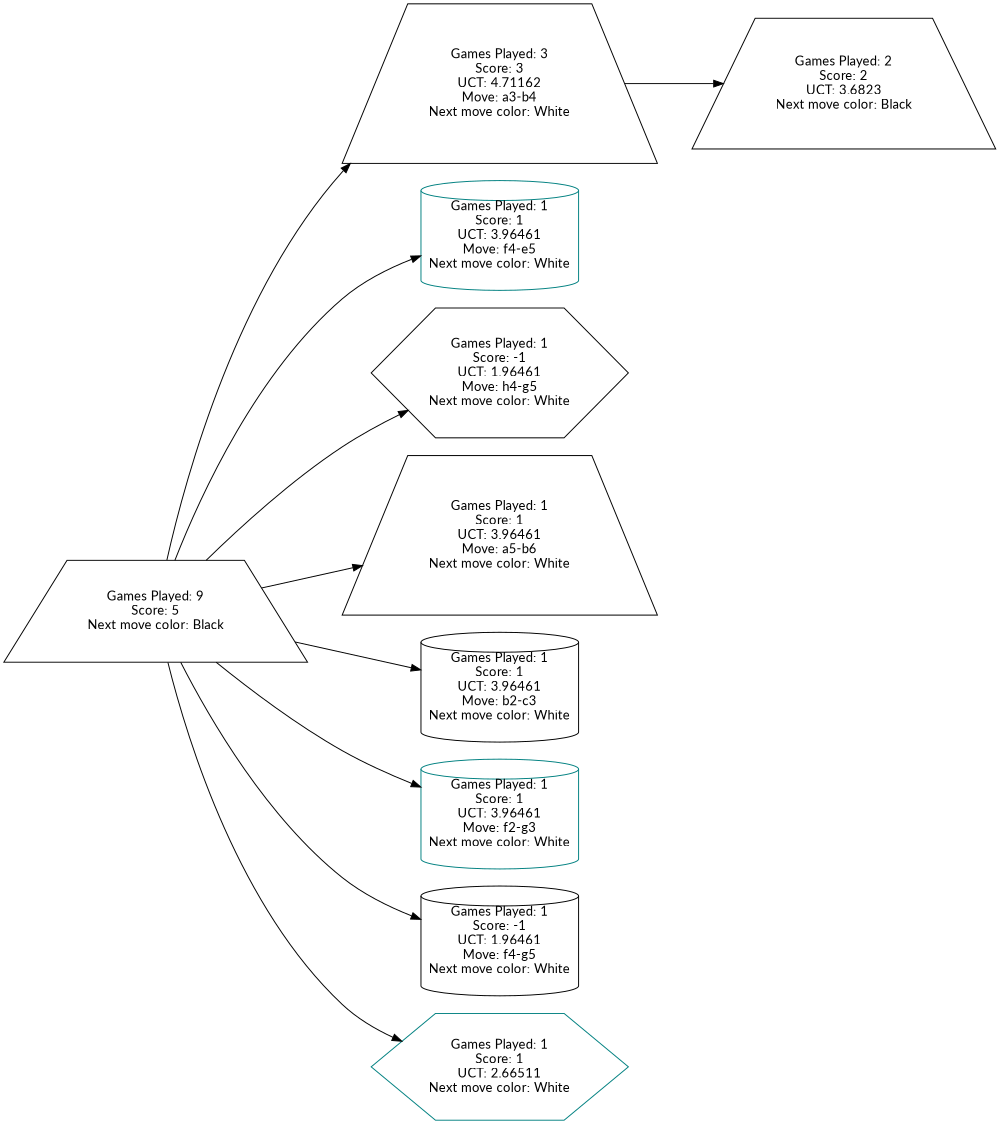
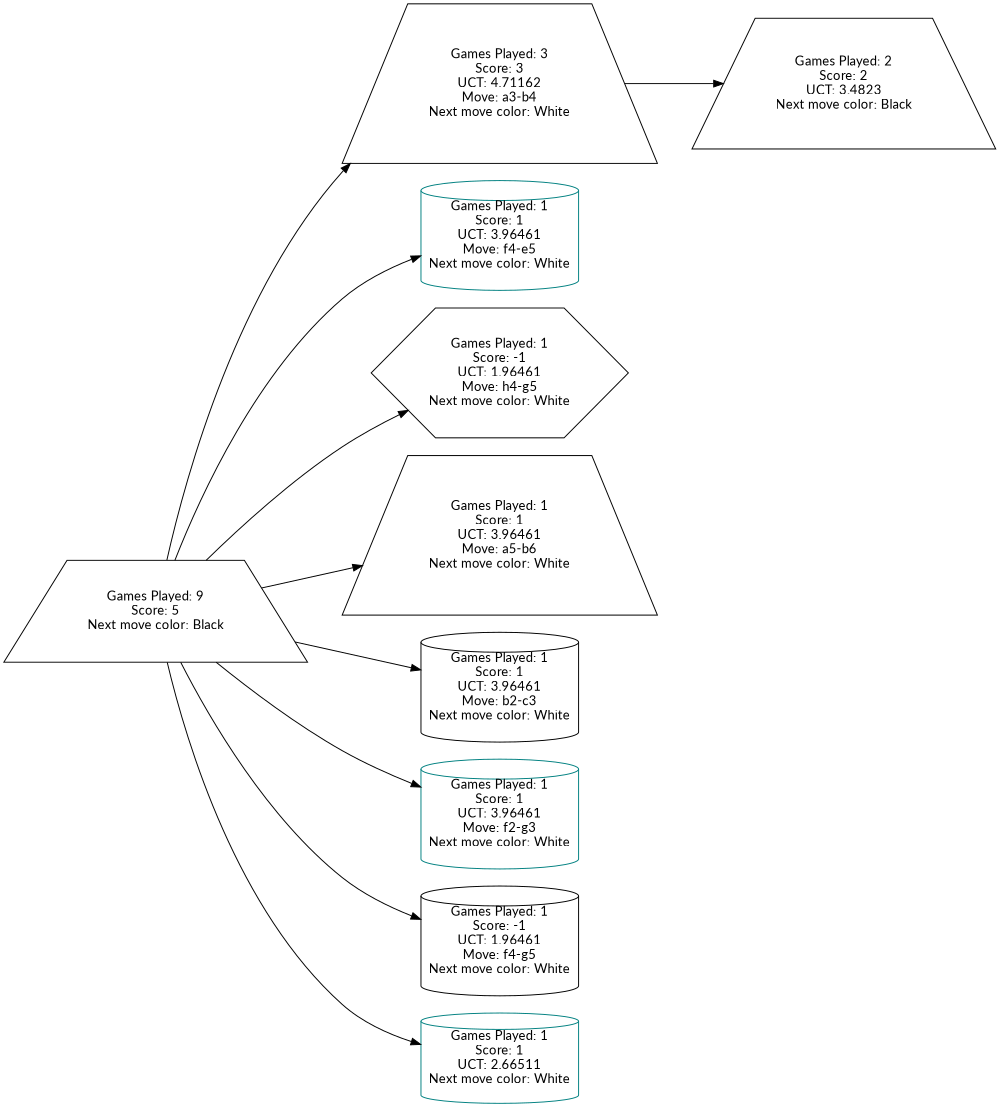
node "Games Played: 2 Score: 2 UCT: 3.6823 Next move color: Black": label "Games Played: 2 Score: 2 UCT: 3.6823 Next move color: Black" -> "Games Played: 2 Score: 2 UCT: 3.4823 Next move color: Black"
node "Games Played: 1 Score: 1 UCT: 2.66511 Next move color: White": shape hexagon -> cylinder
